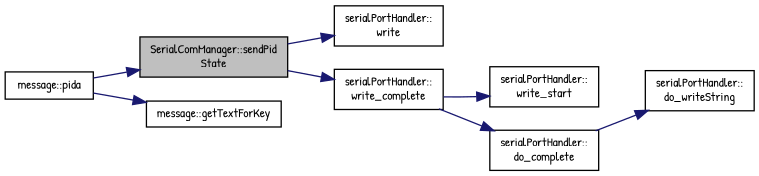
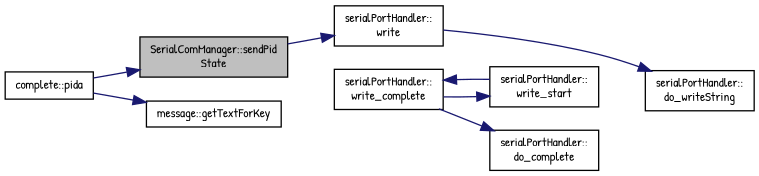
edge "SerialComManager::sendPid State" -> "serialPortHandler:: write_complete": now "serialPortHandler:: write_start" -> "serialPortHandler:: write_complete"
node "message::pida": label "message::pida" -> "complete::pida"
edge "serialPortHandler:: do_complete" -> "serialPortHandler:: do_writeString": now "serialPortHandler:: write" -> "serialPortHandler:: do_writeString"
